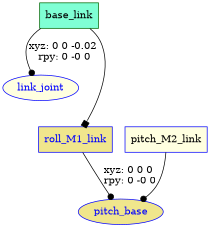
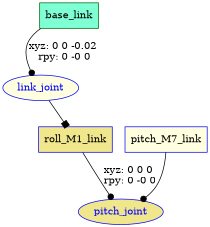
edge "base_link" -> "roll_M1_link": now "link_joint" -> "roll_M1_link"
node "roll_M1_link": fontcolor blue -> black
node "pitch_M2_link": label "pitch_M2_link" -> "pitch_M7_link"
node "pitch_base": label "pitch_base" -> "pitch_joint"
